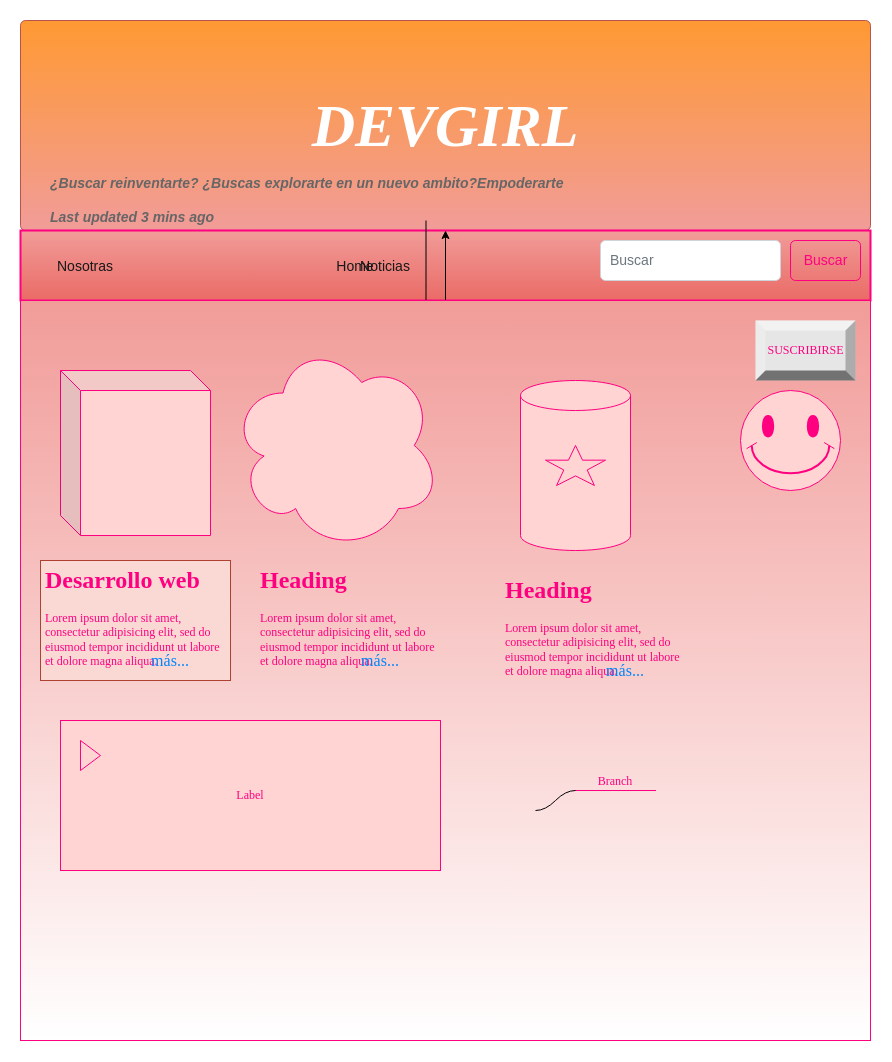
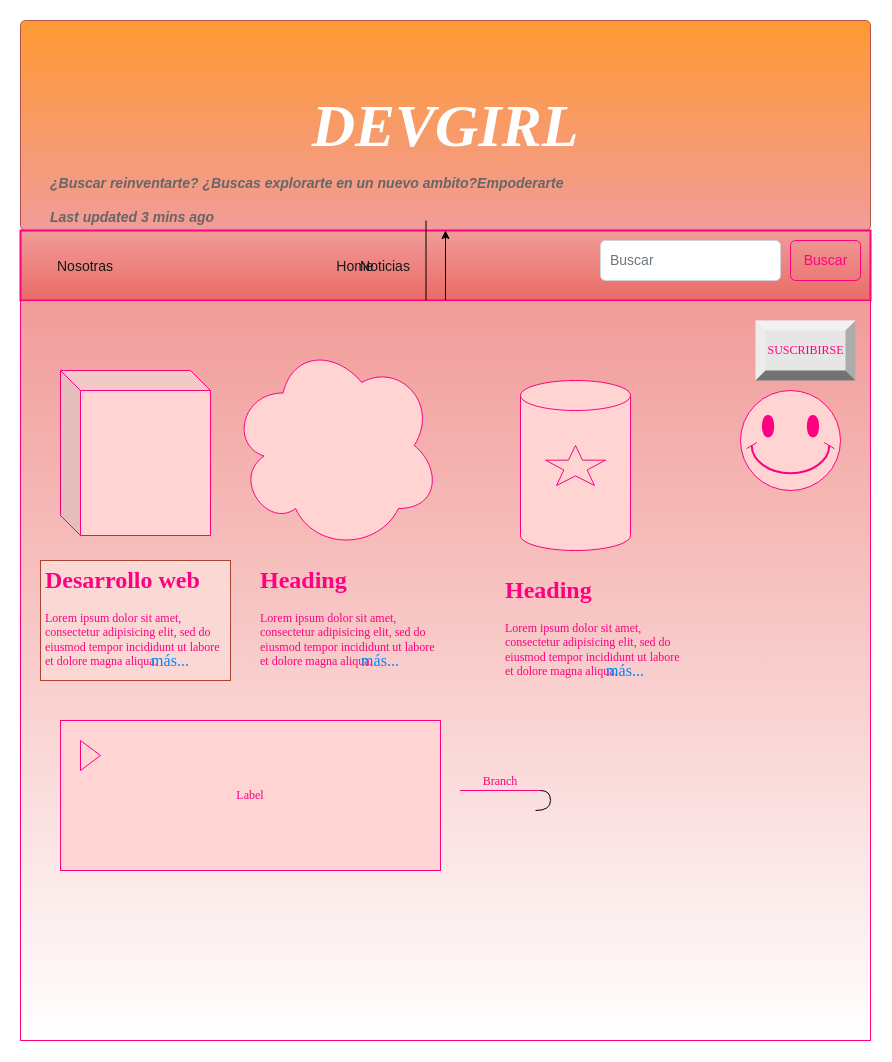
node "Branch": moved (616, 781) -> (501, 781)
